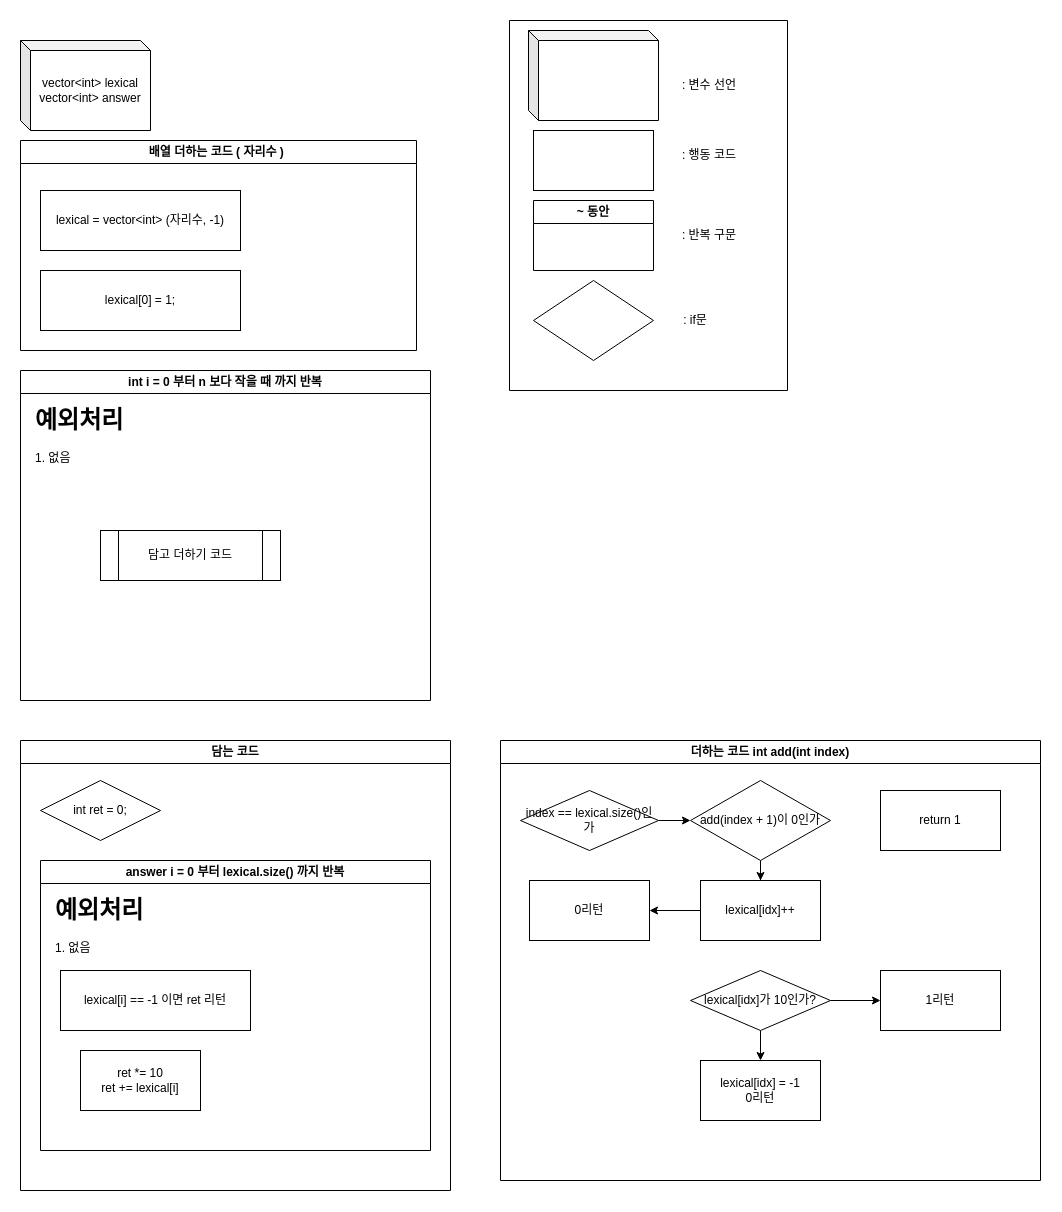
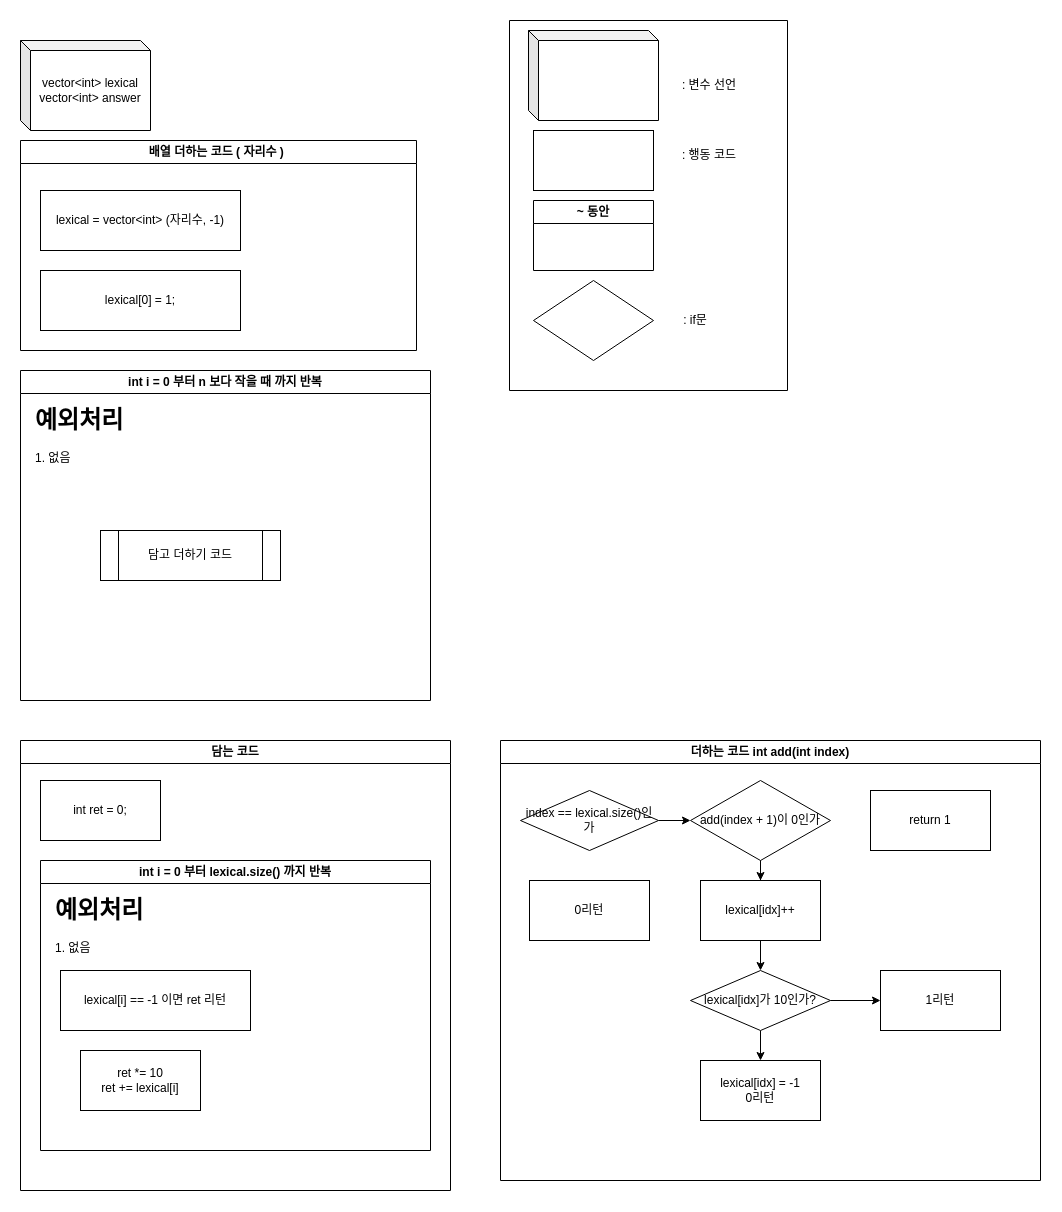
node ": 반복 구문": removed
node "int ret = 0;": shape diamond -> rectangle
node "return 1": moved (941, 821) -> (931, 821)
node "answer i = 0 부터 lexical.size() 까지 반복": label "answer i = 0 부터 lexical.size() 까지 반복" -> "int i = 0 부터 lexical.size() 까지 반복"
edge "lexical[idx]++" -> "0리턴": now "lexical[idx]++" -> "lexical[idx]가 10인가?"
